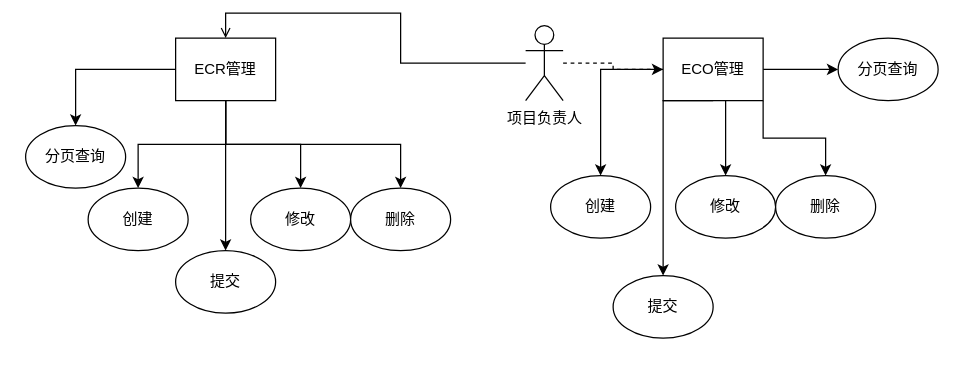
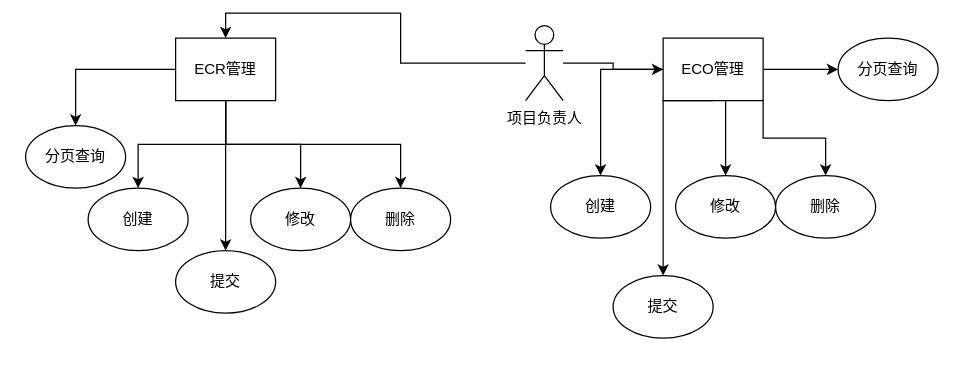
edge "项目负责人" -> "ECR管理": arrowhead open -> classic
edge "项目负责人" -> "ECO管理": style dashed -> solid
